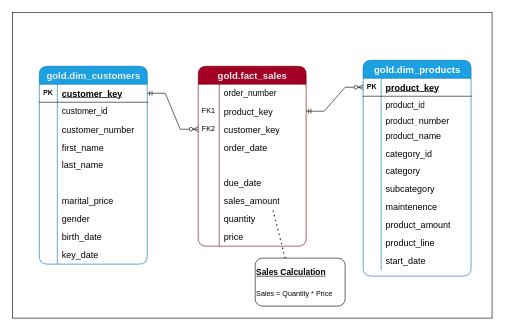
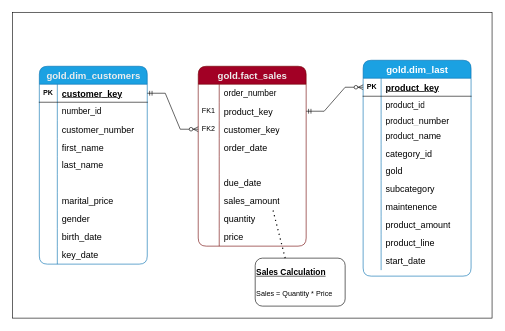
node "gold.dim_products": label "gold.dim_products" -> "gold.dim_last"
node "customer_id": label "customer_id" -> "number_id"
node "category": label "category" -> "gold"
